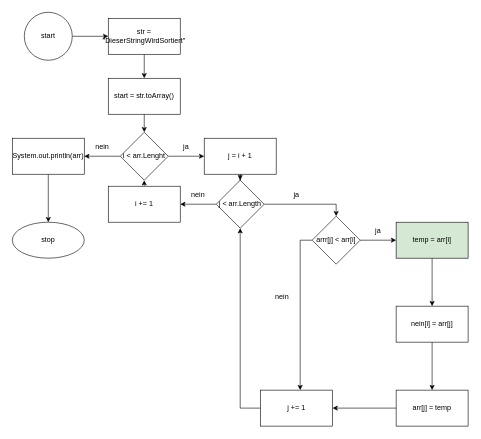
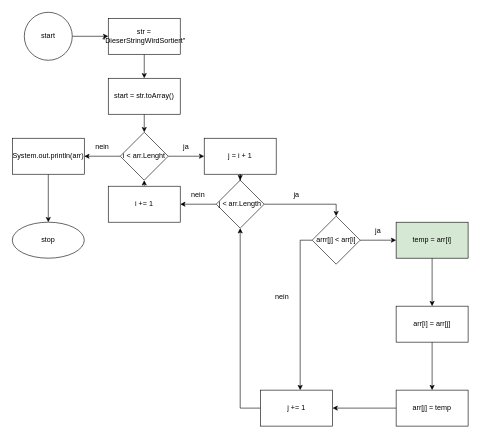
node "nein[i] = arr[j]": label "nein[i] = arr[j]" -> "arr[i] = arr[j]"
